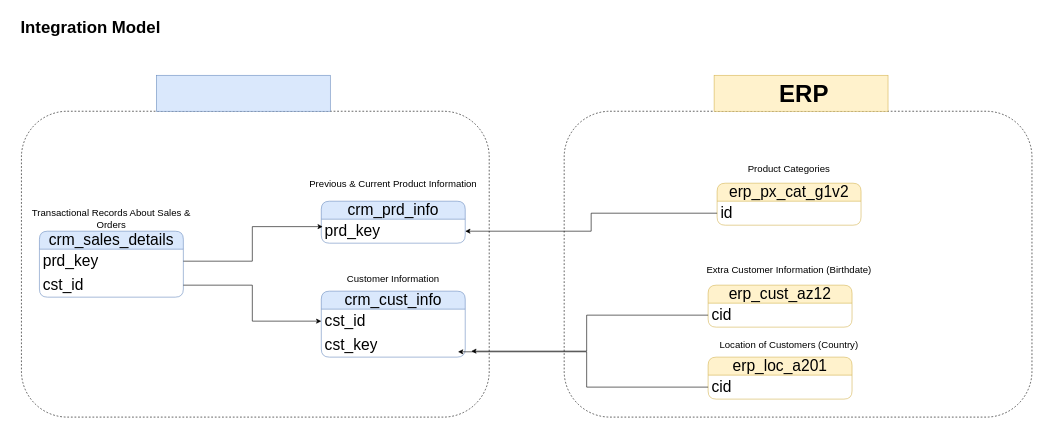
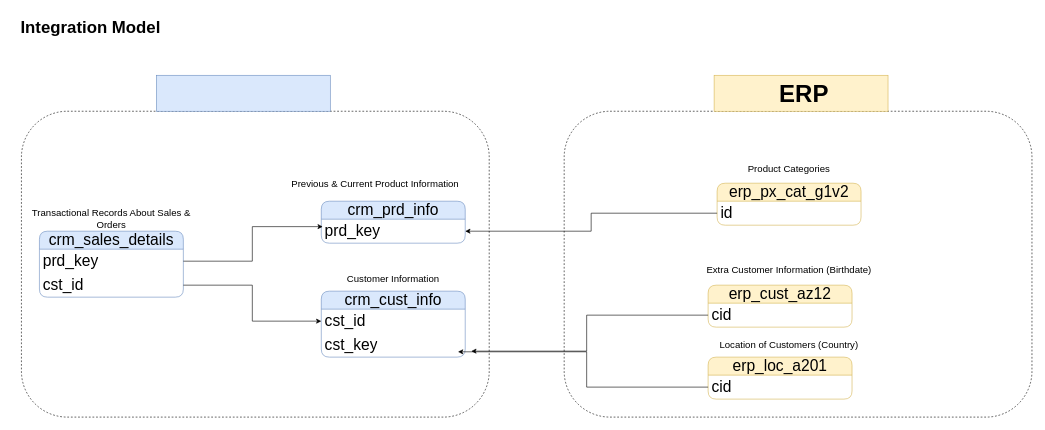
node "Previous & Current Product Information": moved (393, 183) -> (375, 183)
